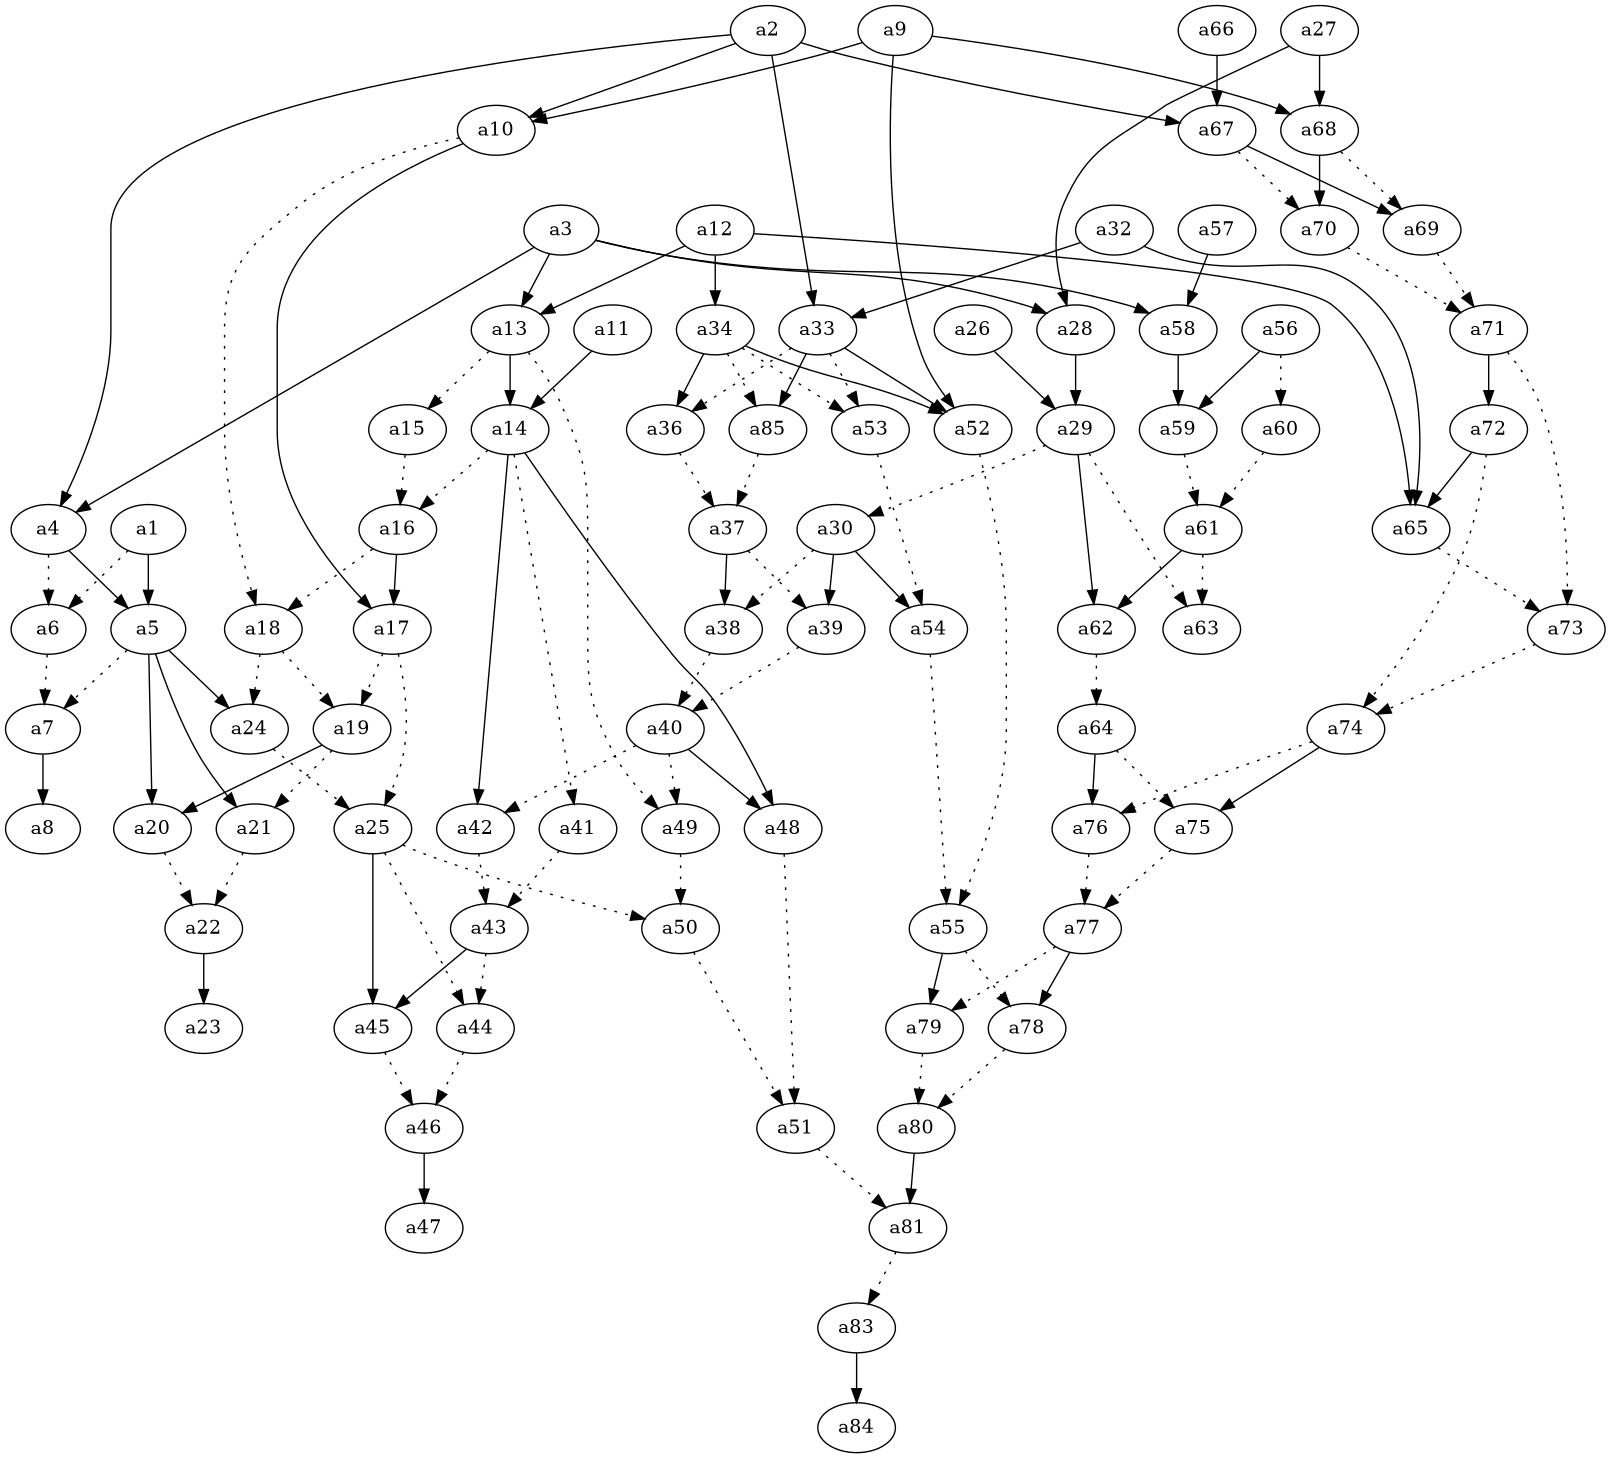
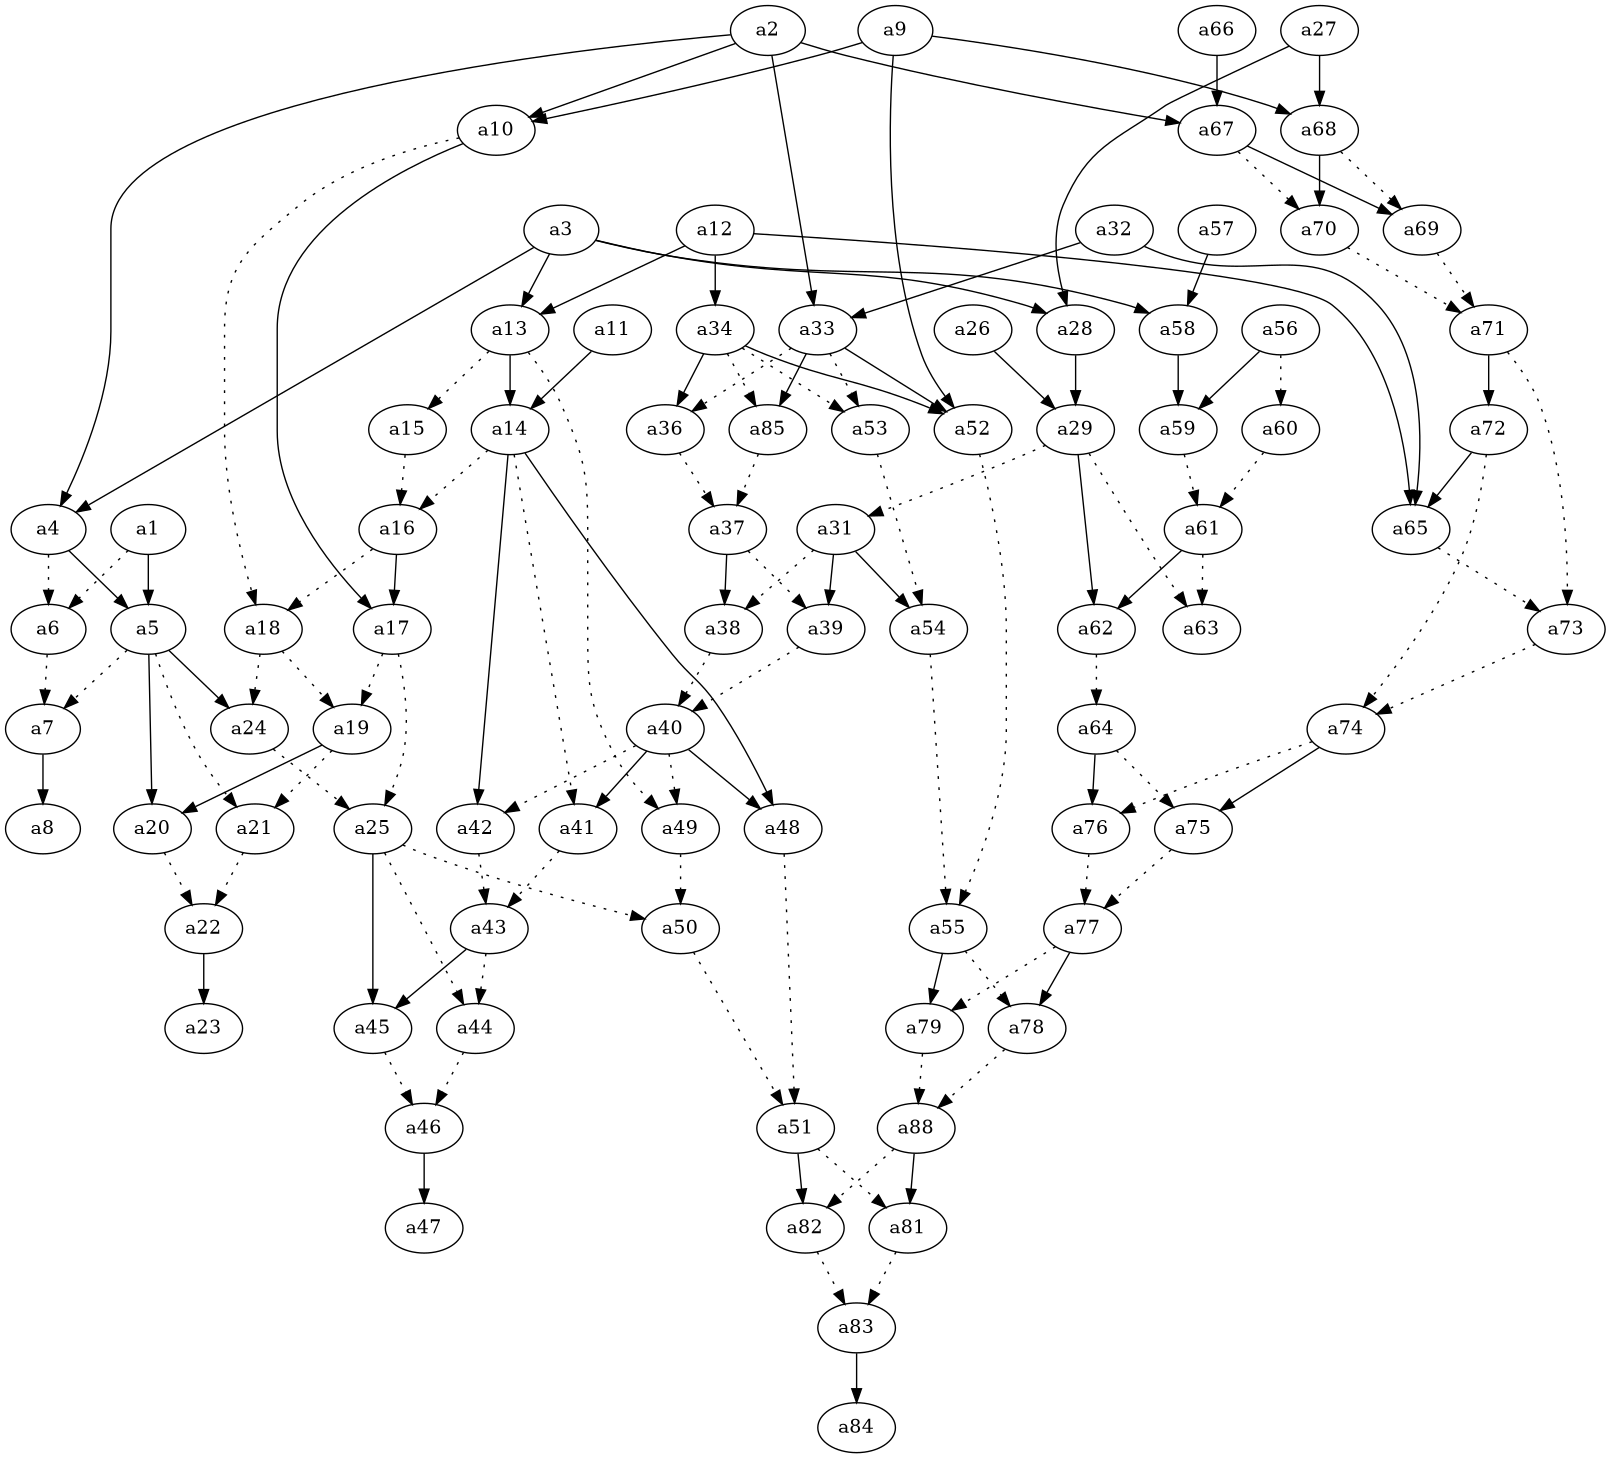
node "a30": label "a30" -> "a31"
edge "a5" -> "a21": style solid -> dotted
edge "a40" -> "a41": added
node "a80": label "a80" -> "a88"
node "a82": added
